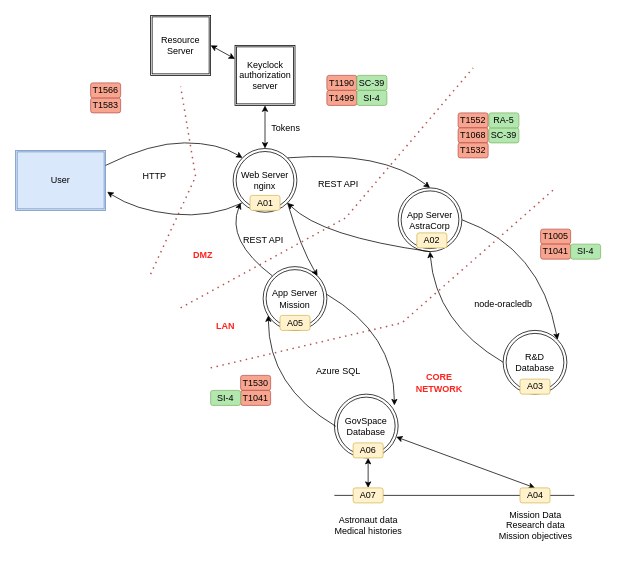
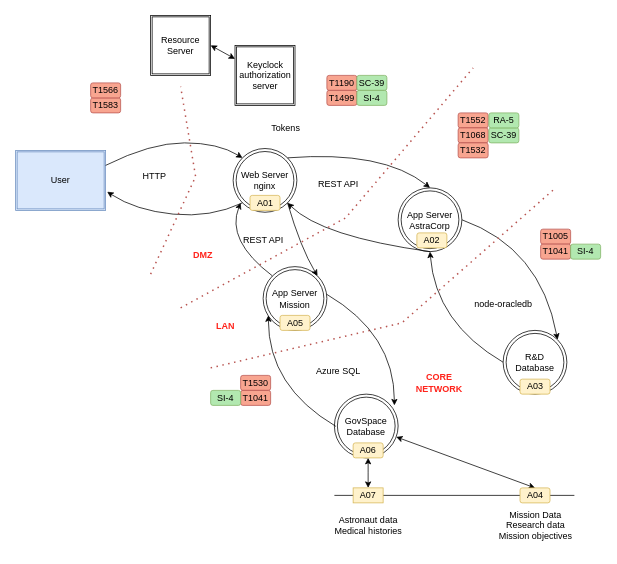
edge "Keyclock authorization server" -- "Web Server nginx": removed
node "A07": shape rounded rectangle -> rectangle
